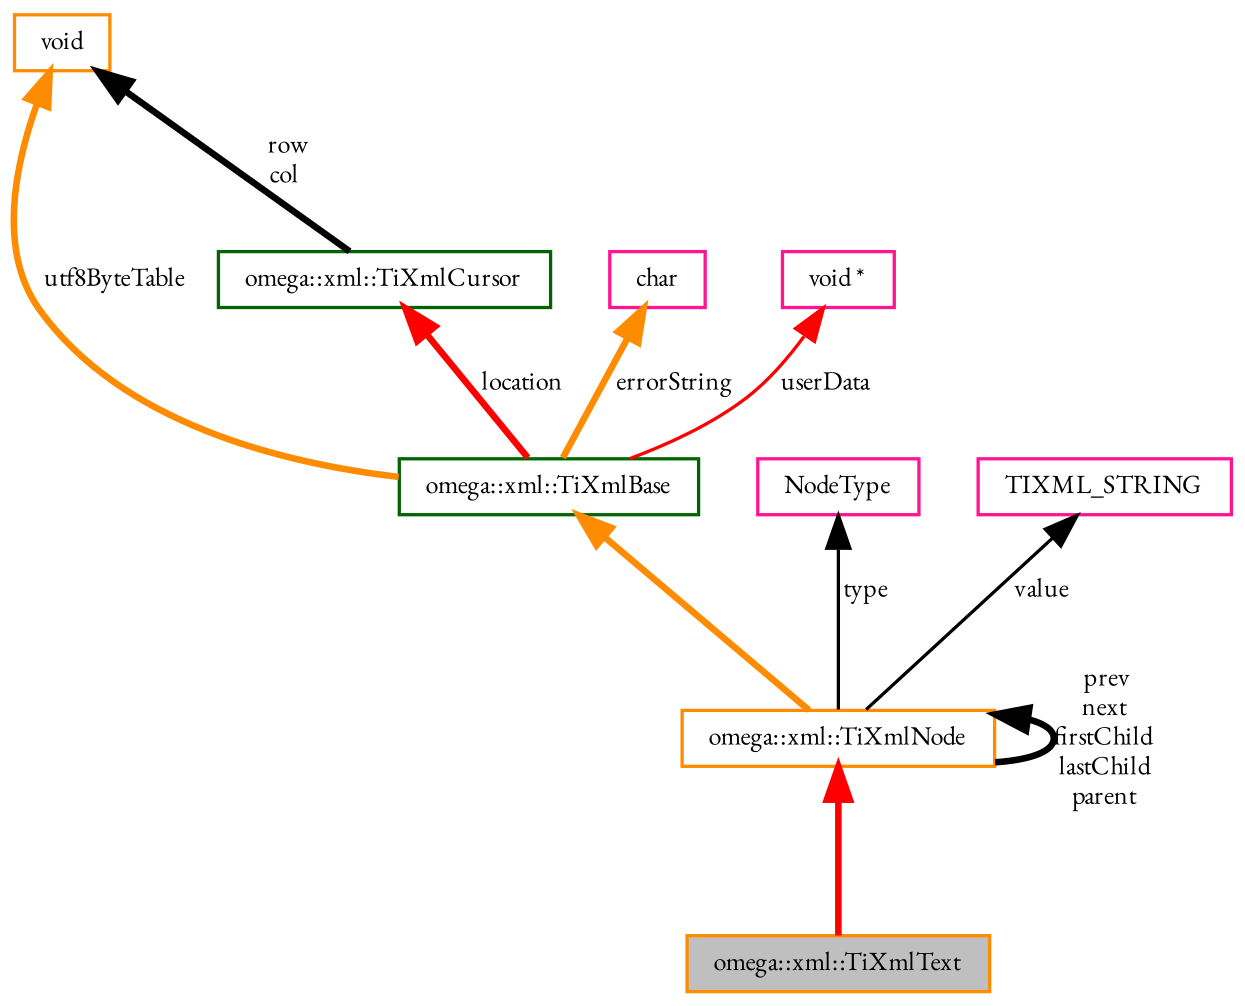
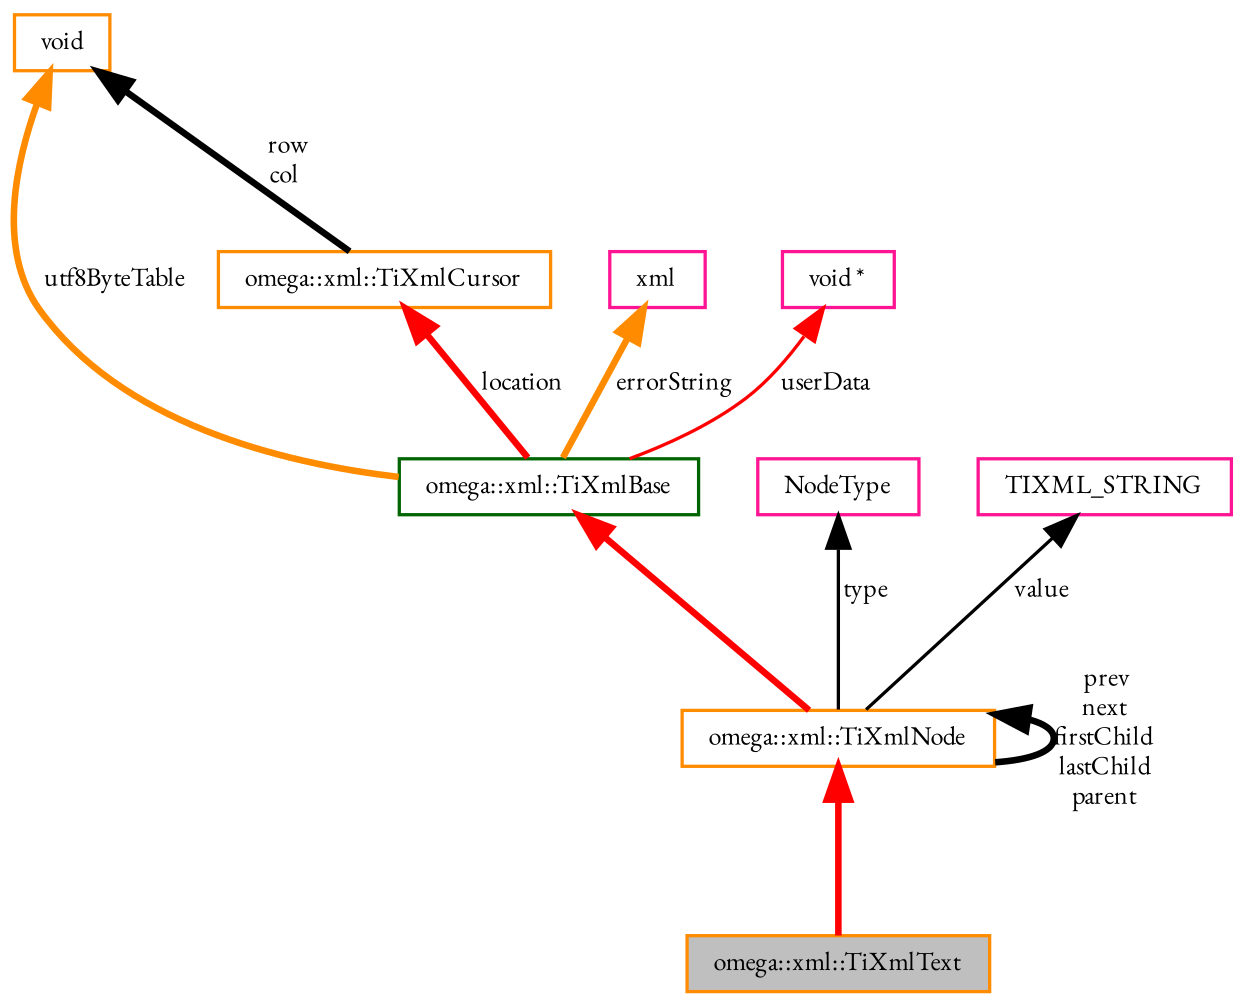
node "omega::xml::TiXmlCursor": color darkgreen -> darkorange
node "char": label "char" -> "xml"
edge "omega::xml::TiXmlNode" -> "omega::xml::TiXmlBase": color darkorange -> red
